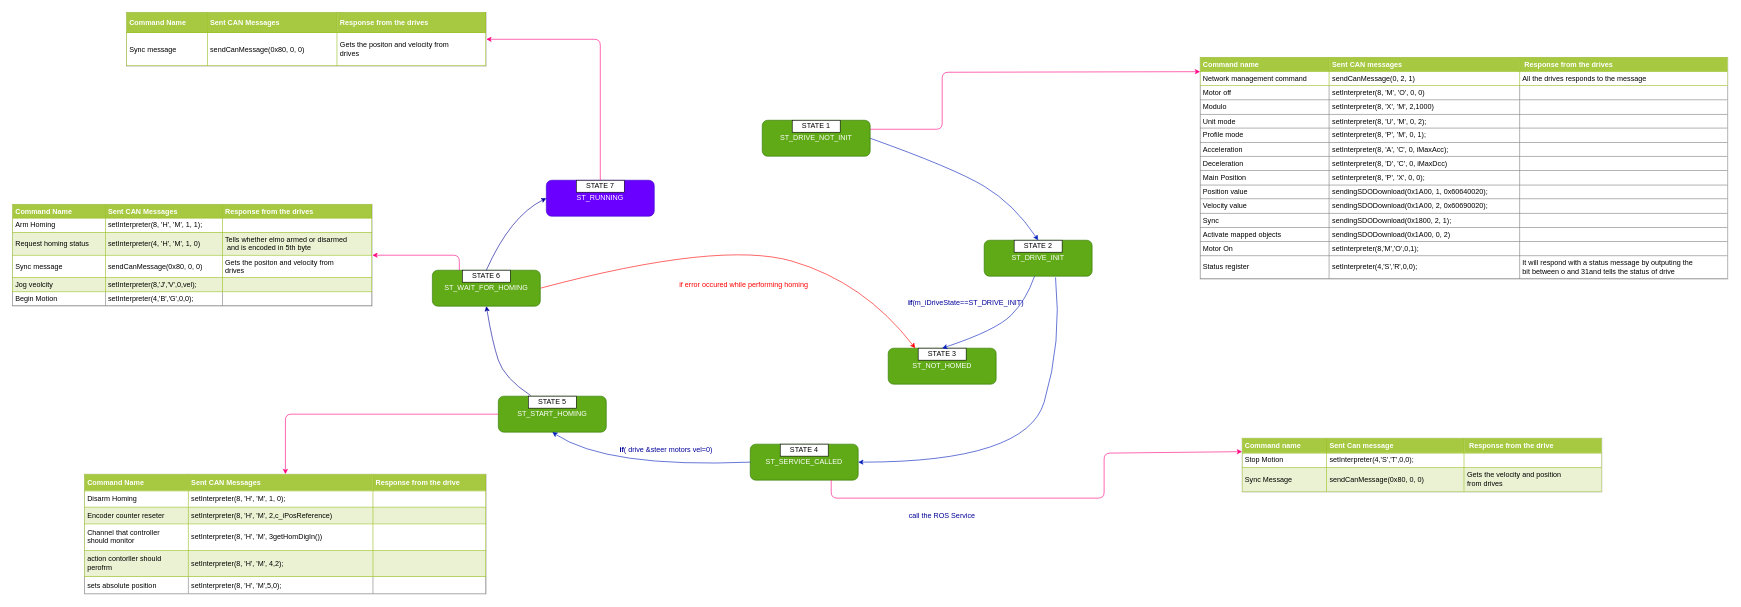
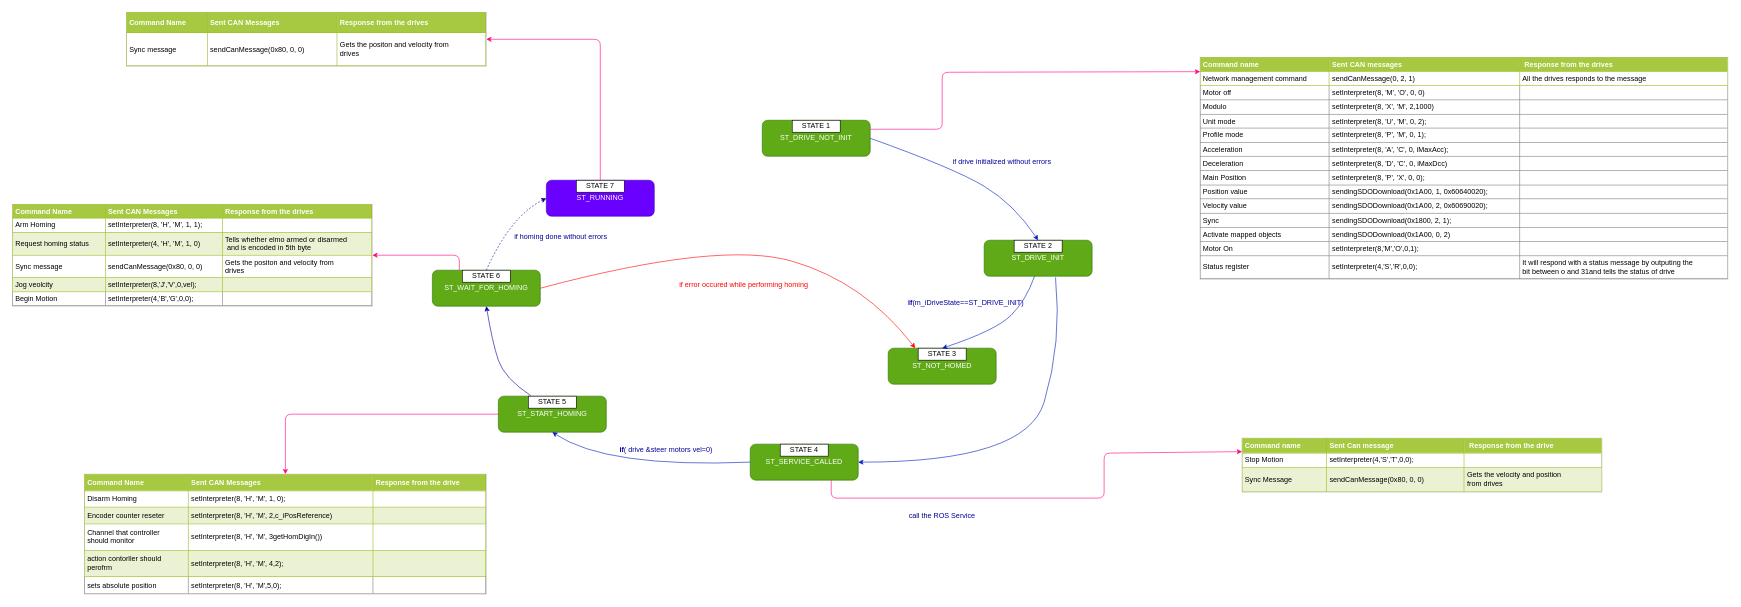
node "if drive initialized without errors": added
edge "ST_WAIT_FOR_HOMING" -> "ST_RUNNING": style solid -> dashed
node "if homing done without errors": added
